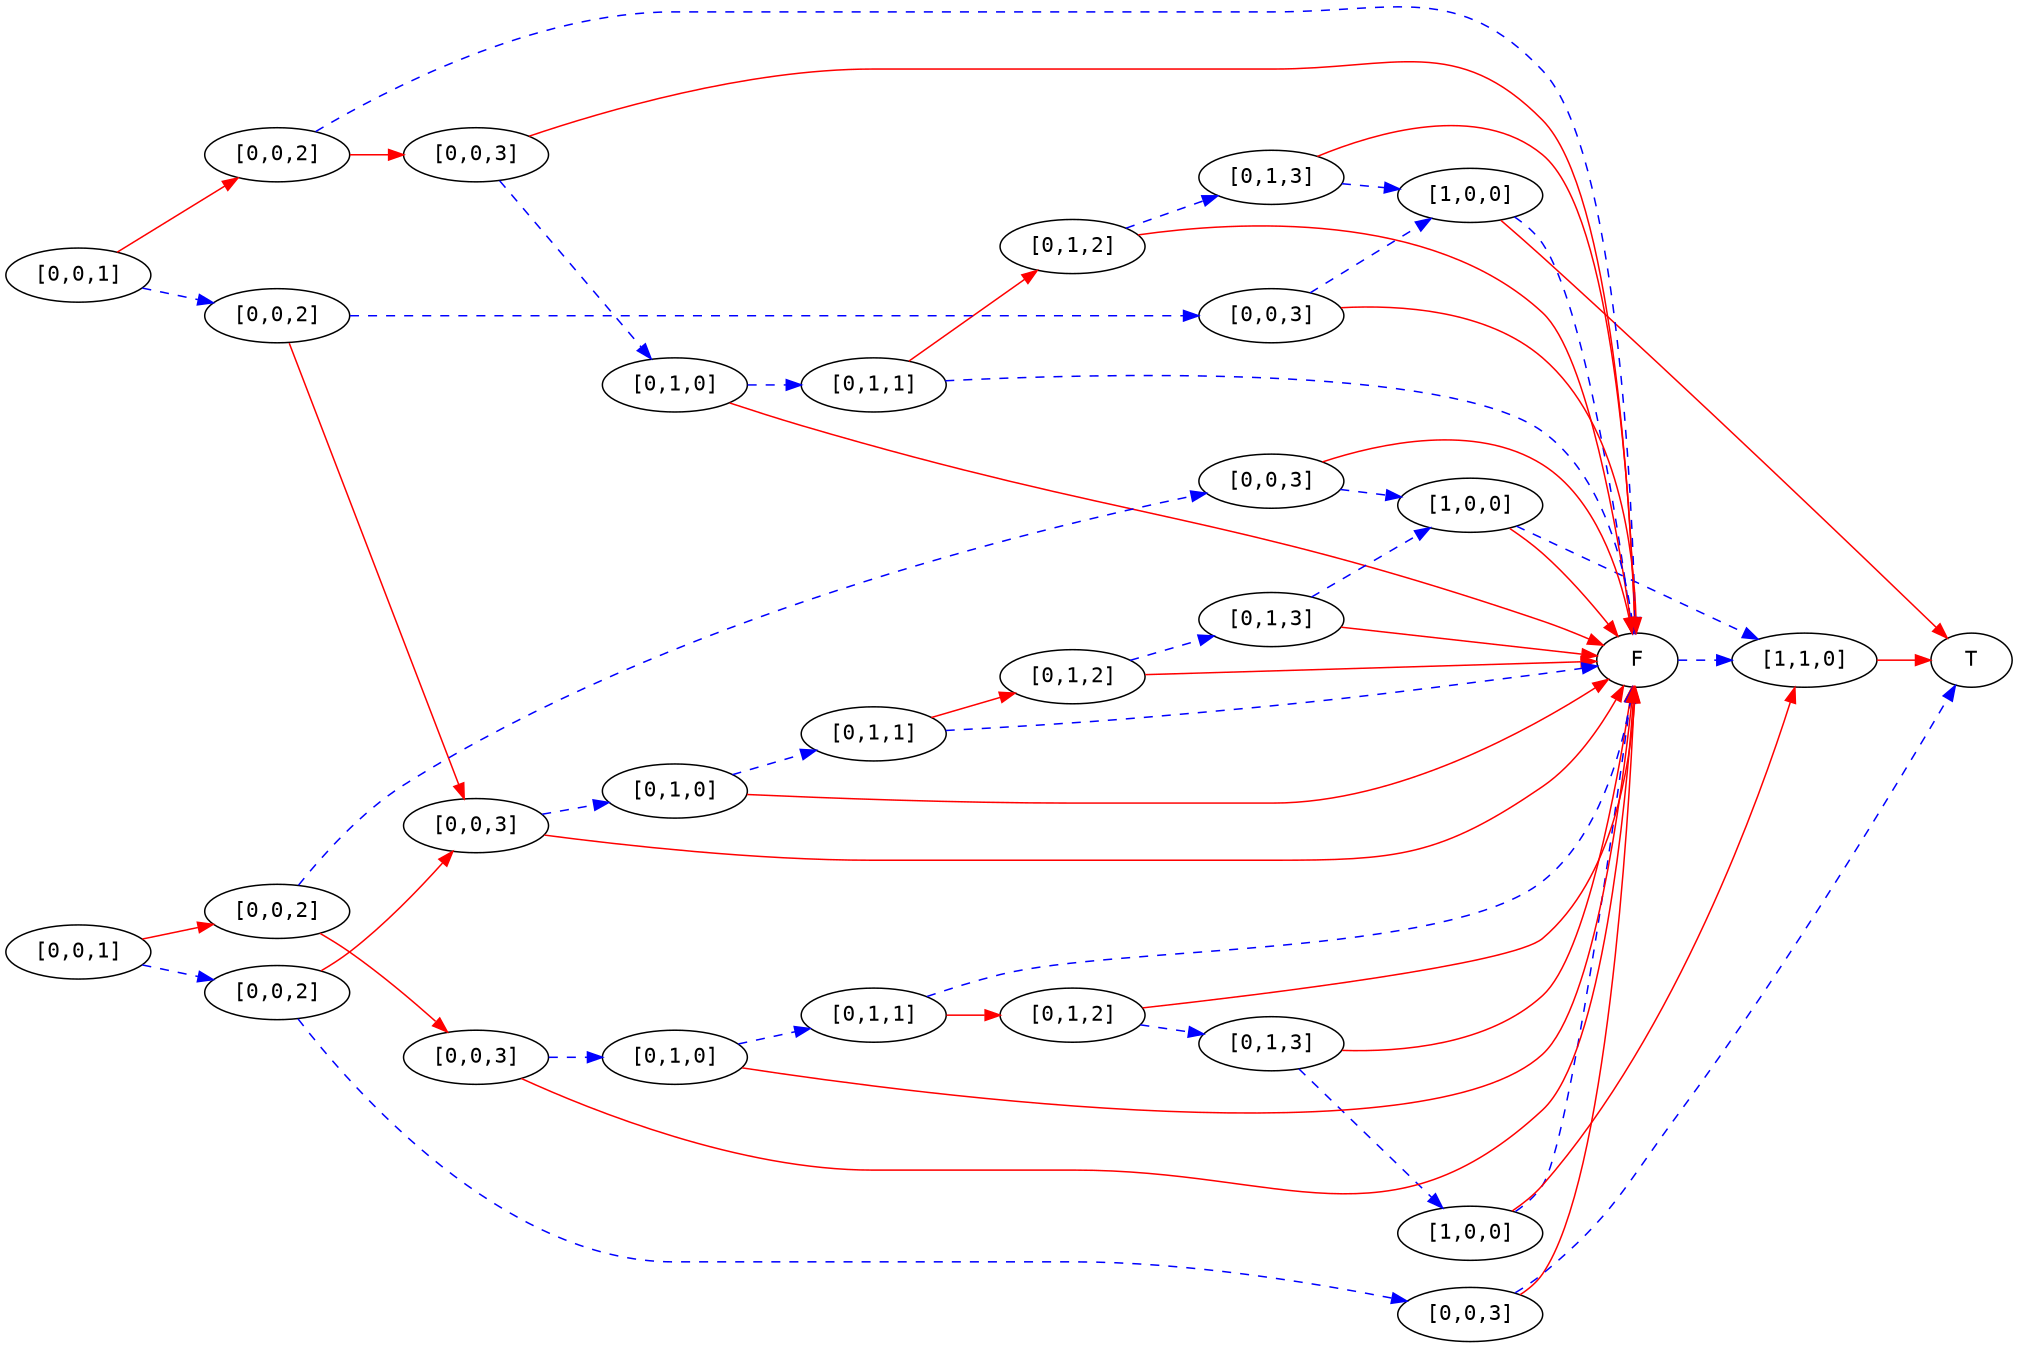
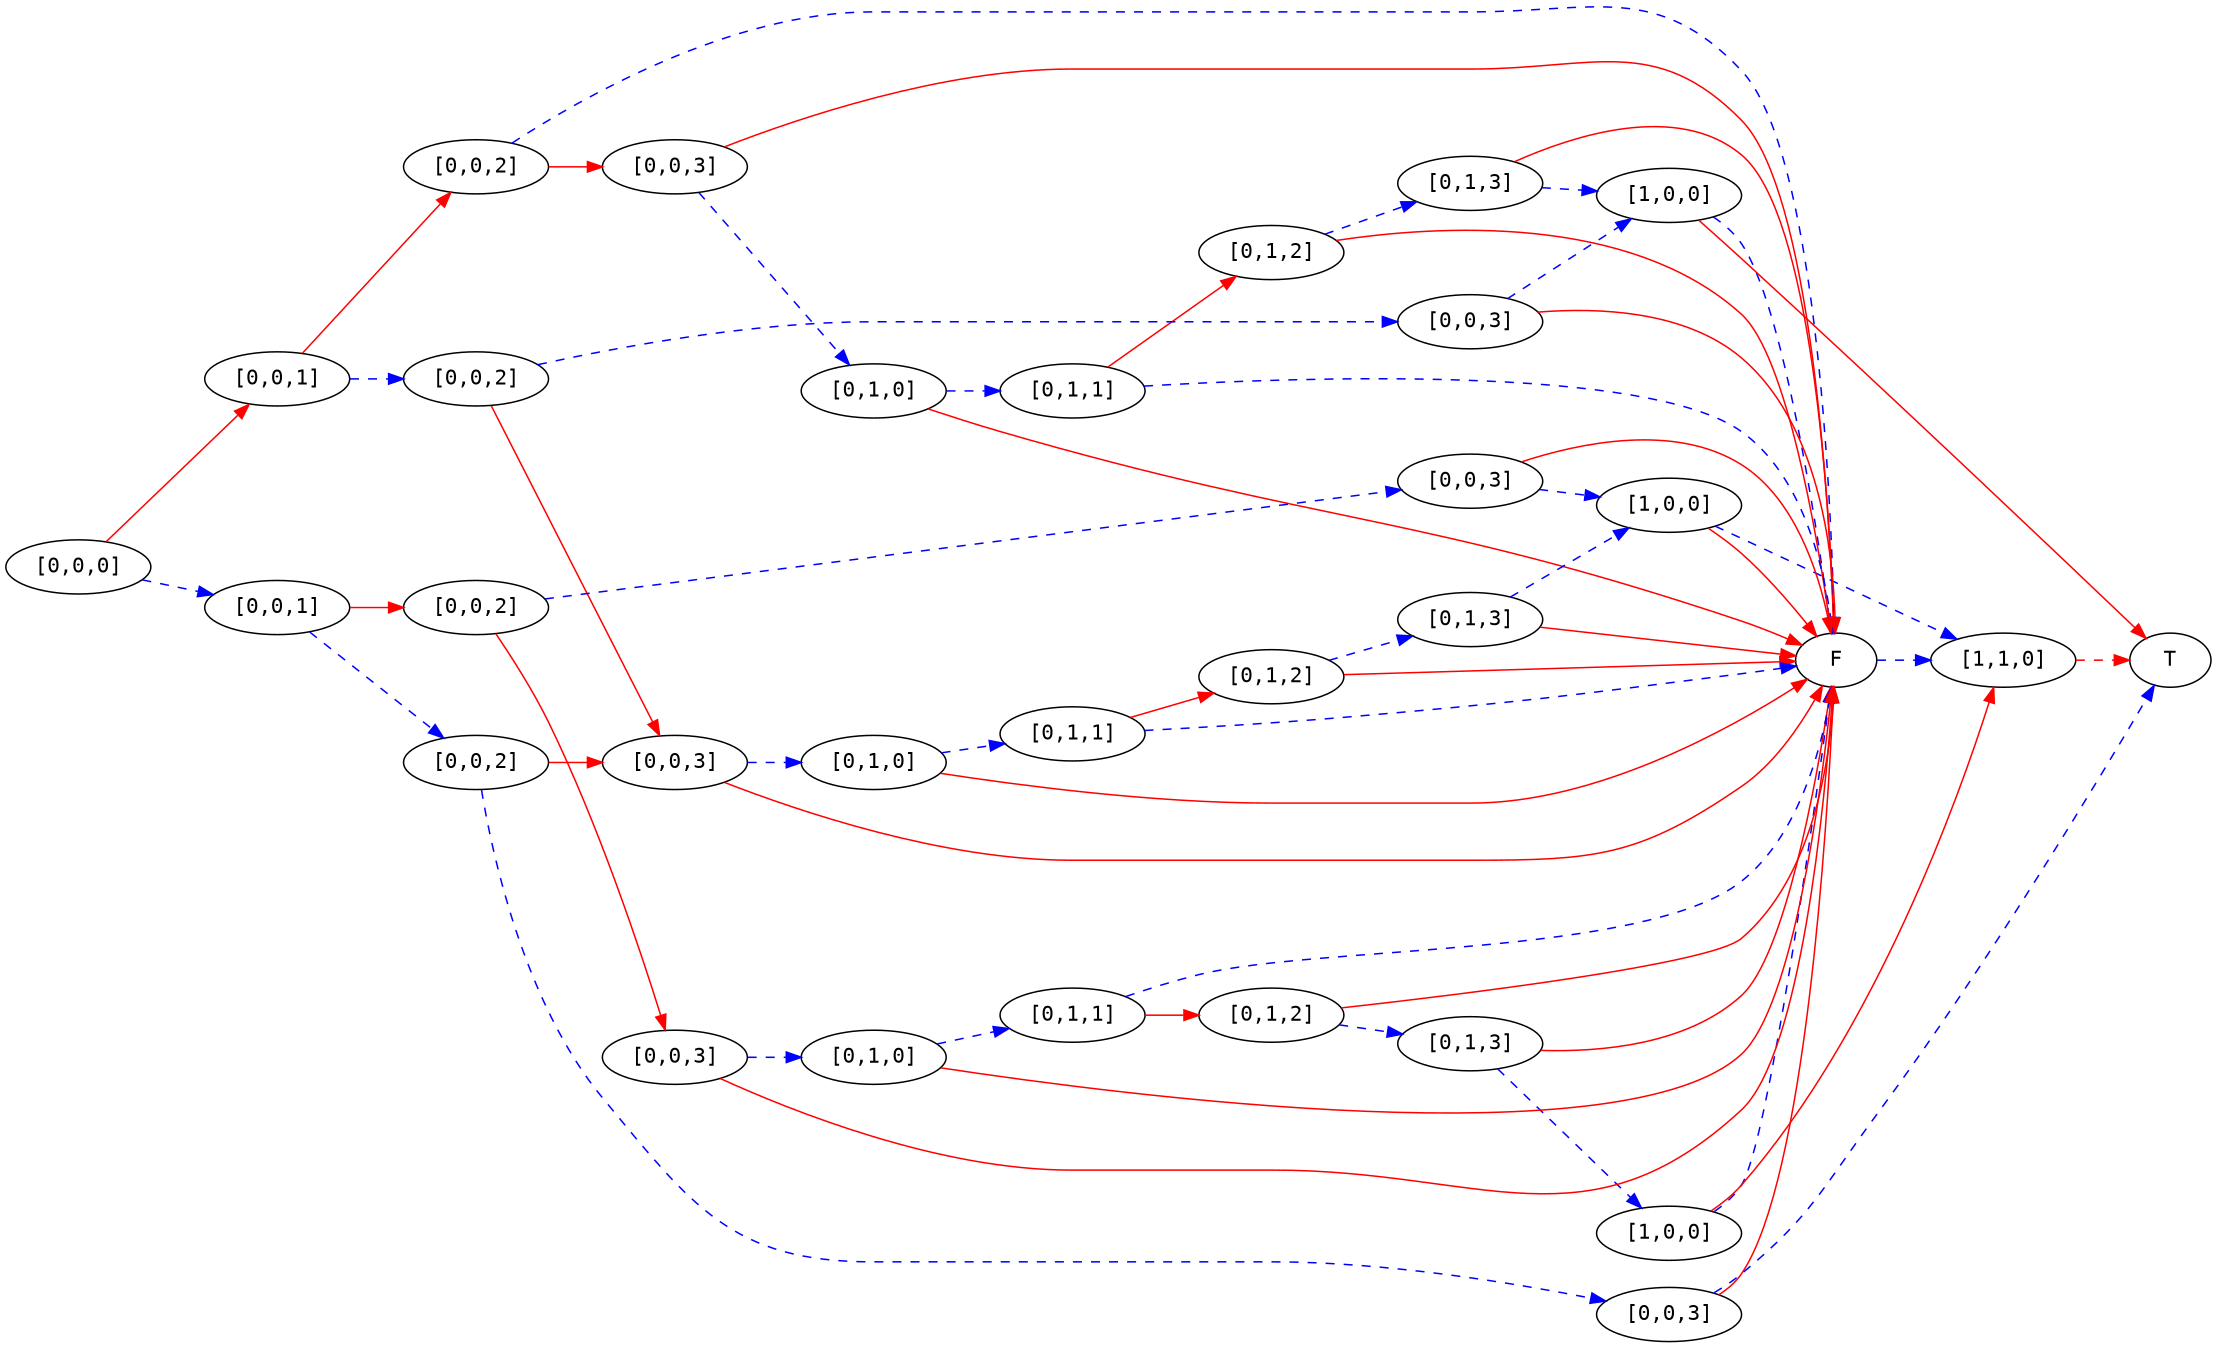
node "[0,0,0]": added
edge "[1,1,0]" -> "T": style solid -> dashed
